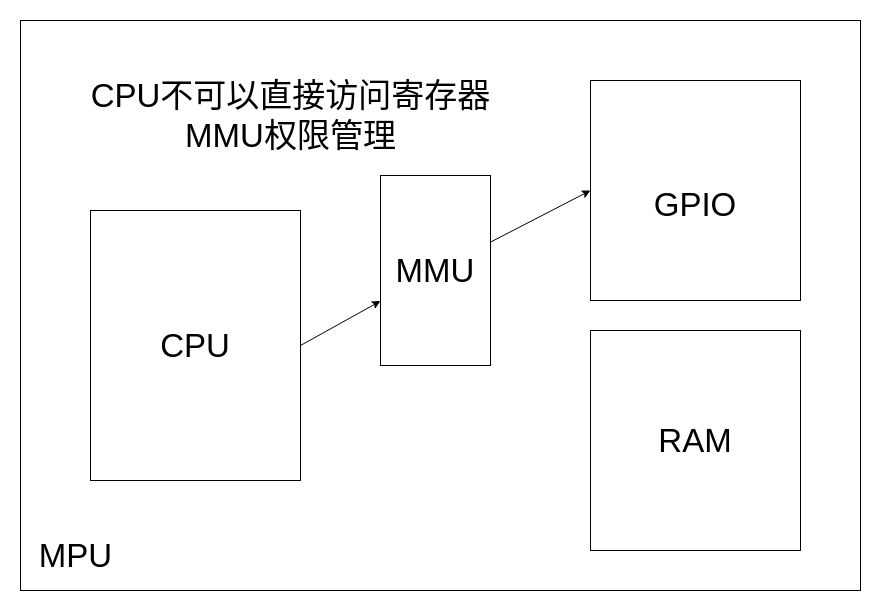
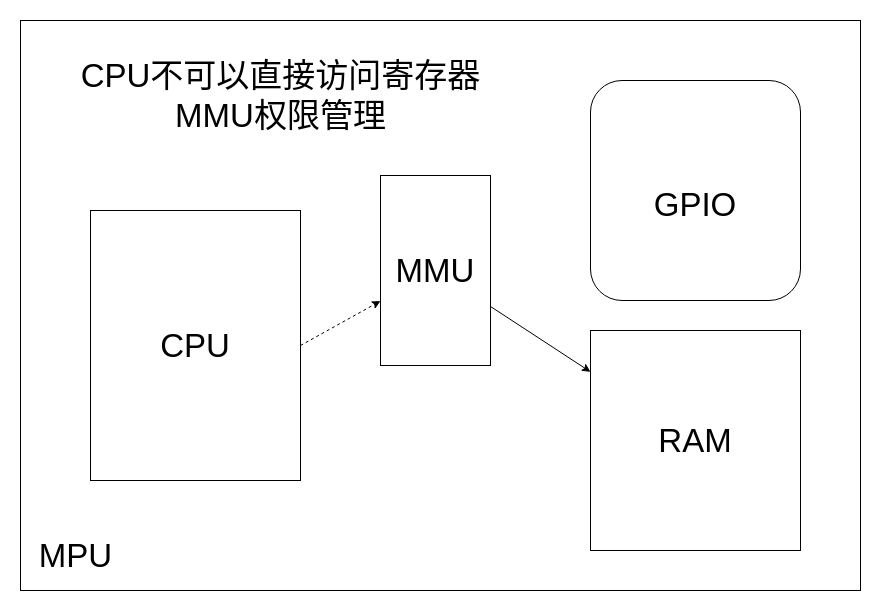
node "CPU不可以直接访问寄存器 MMU权限管理": moved (291, 116) -> (281, 96)
node "GPIO": shape rectangle -> rounded rectangle
edge "MMU" -> "GPIO": now "MMU" -> "RAM"
edge "CPU" -> "MMU": style solid -> dashed
